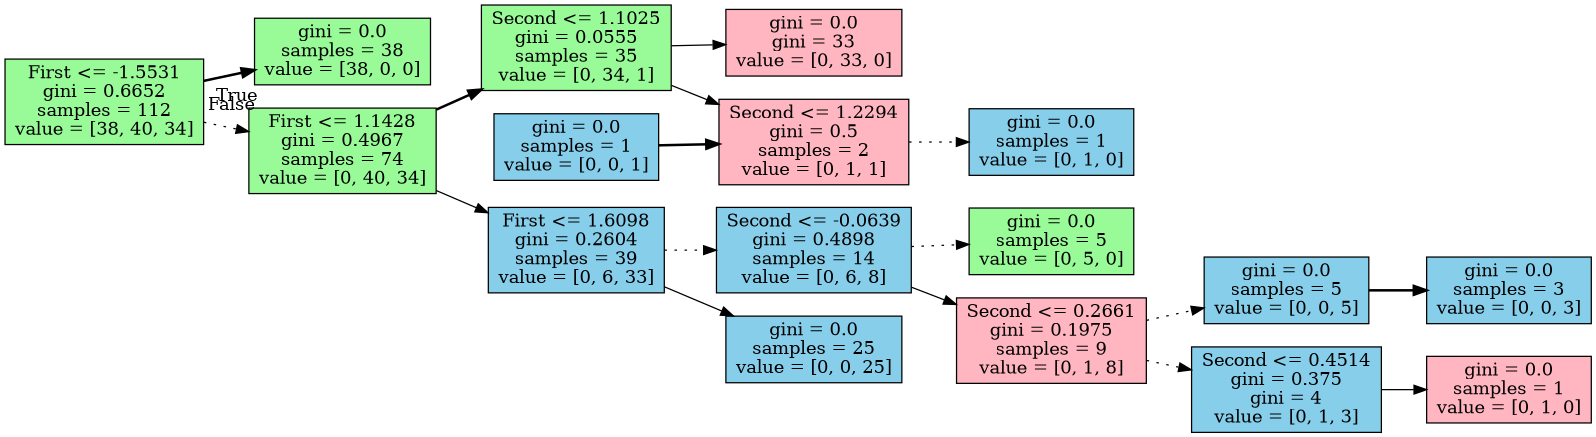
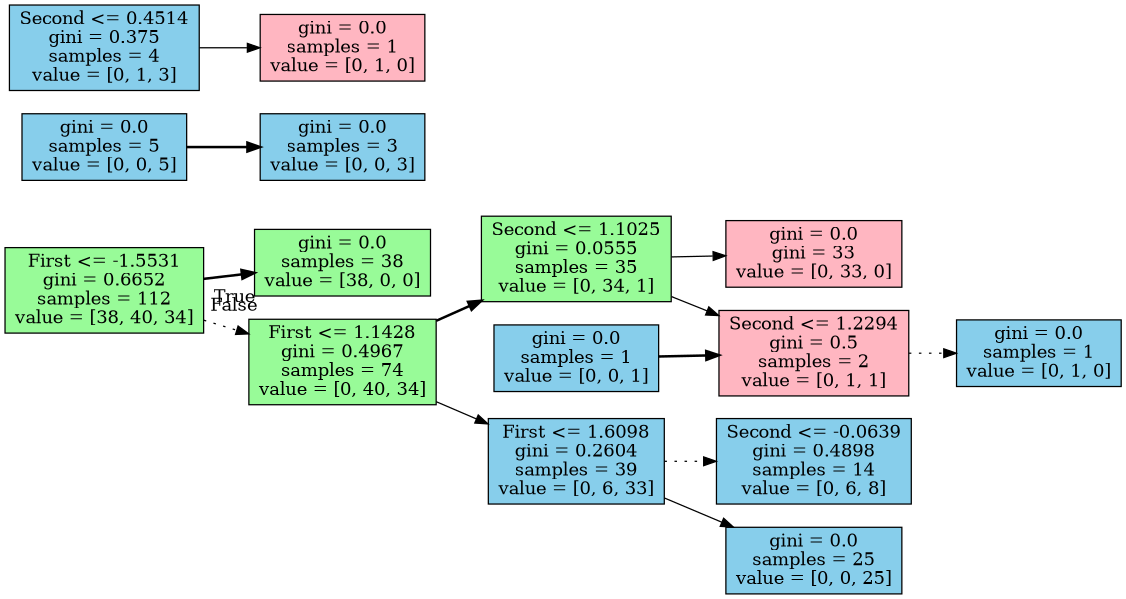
node "gini = 0.0 samples = 5 value = [0, 5, 0]": removed
node "Second <= 0.2661 gini = 0.1975 samples = 9 value = [0, 1, 8]": removed
node "Second <= 0.4514 gini = 0.375 gini = 4 value = [0, 1, 3]": label "Second <= 0.4514 gini = 0.375 gini = 4 value = [0, 1, 3]" -> "Second <= 0.4514 gini = 0.375 samples = 4 value = [0, 1, 3]"
